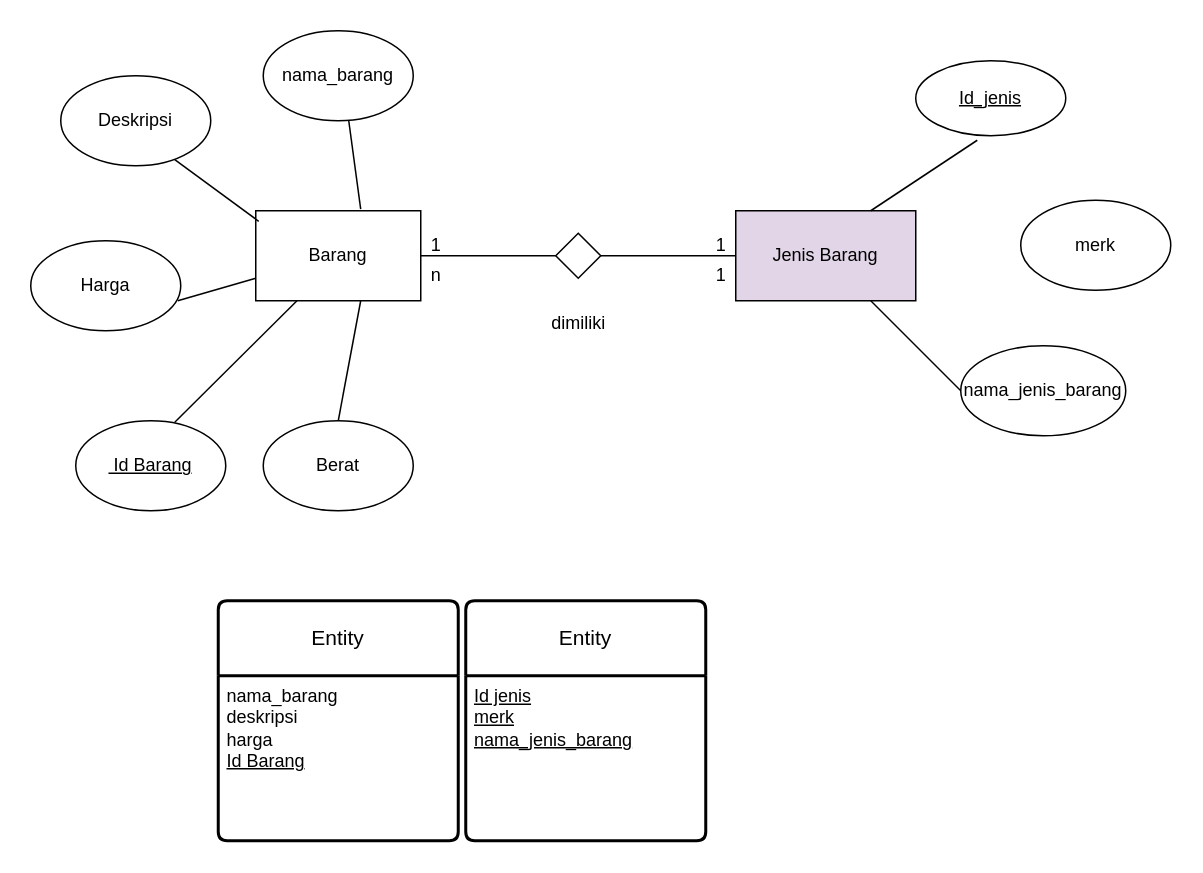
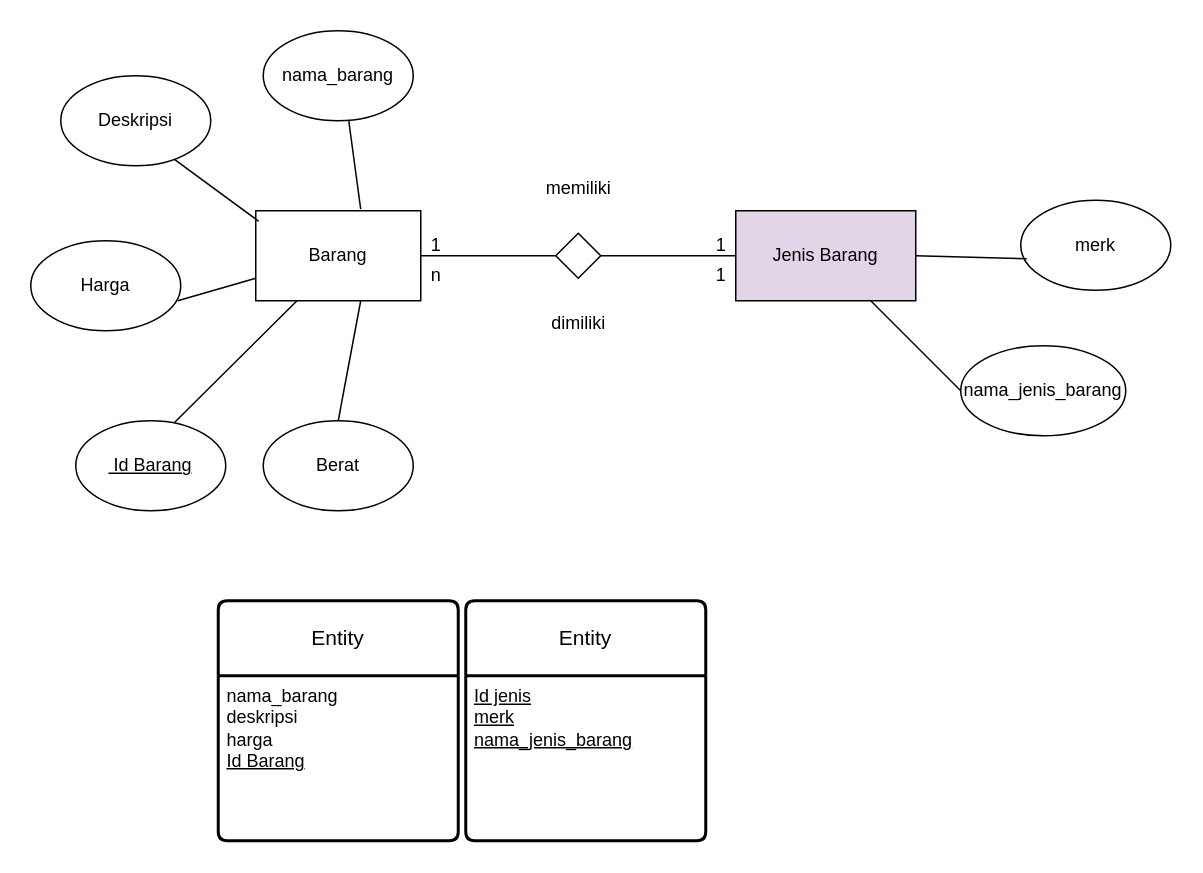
node "Id_jenis": removed
edge "Id_jenis" -- "Jenis Barang": removed
node "memiliki": added
edge "merk" -- "Jenis Barang": added
